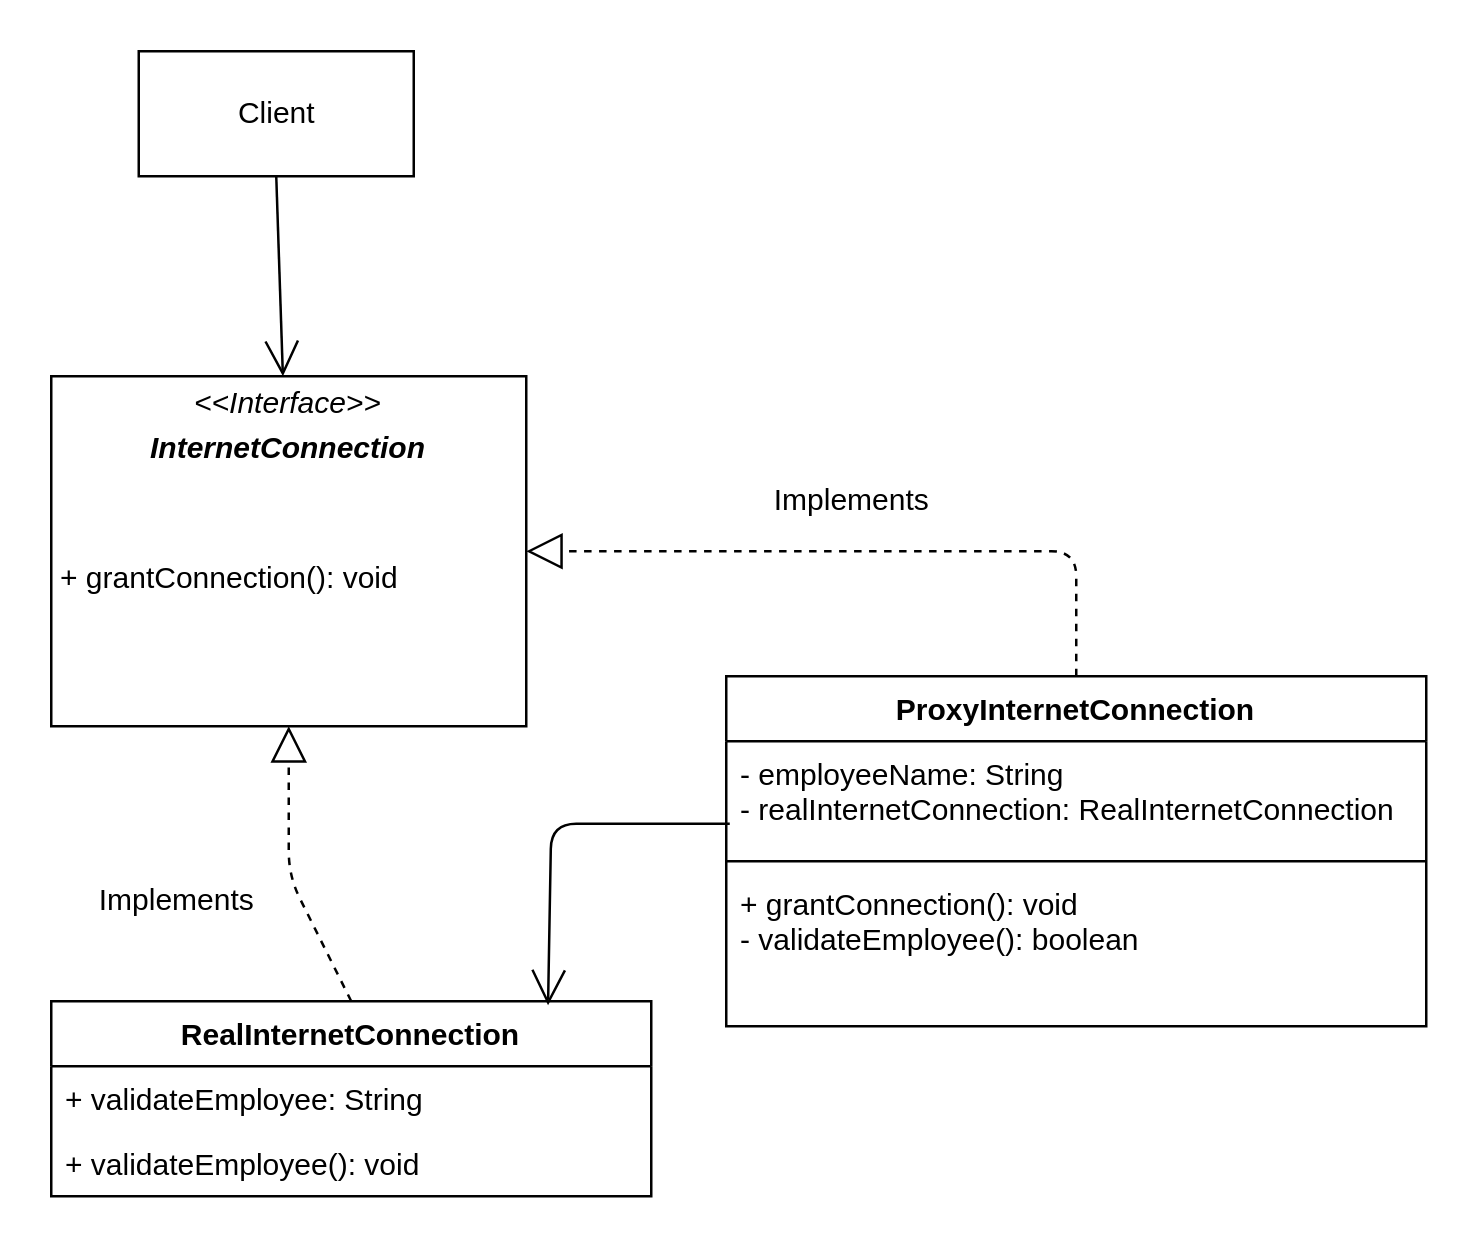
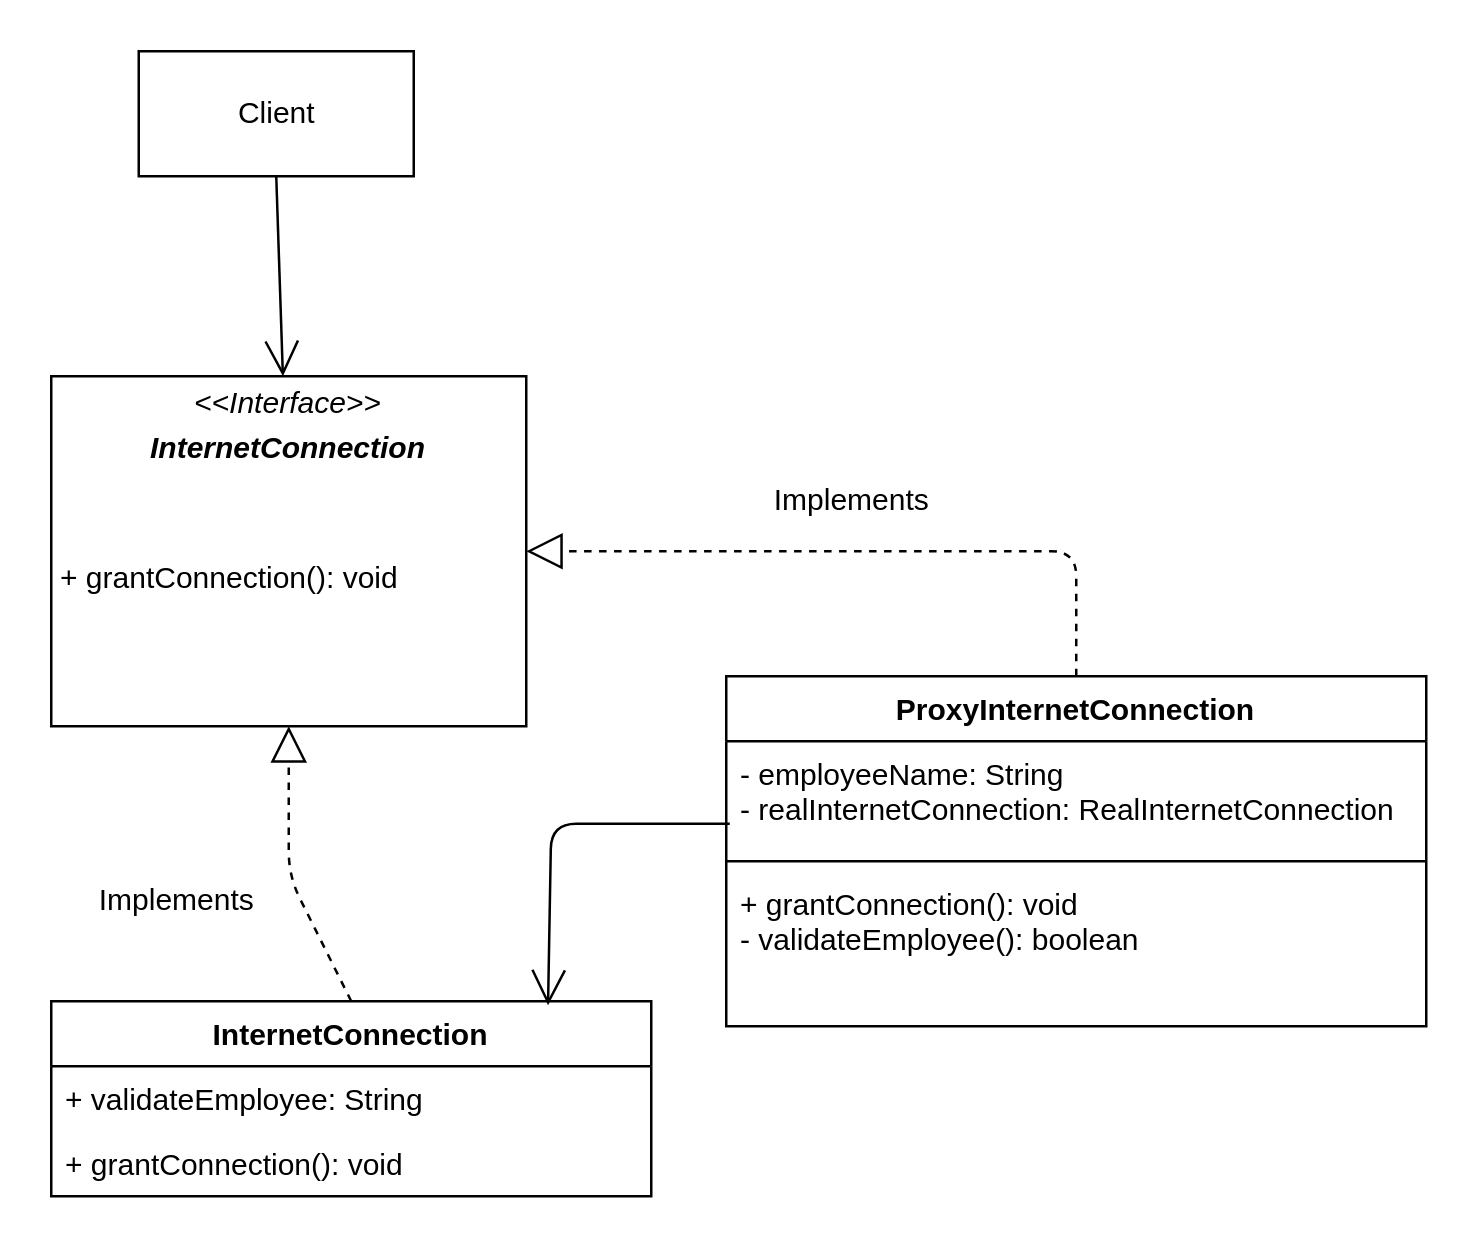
node "RealInternetConnection": label "RealInternetConnection" -> "InternetConnection"
node "+ validateEmployee(): void": label "+ validateEmployee(): void" -> "+ grantConnection(): void"
